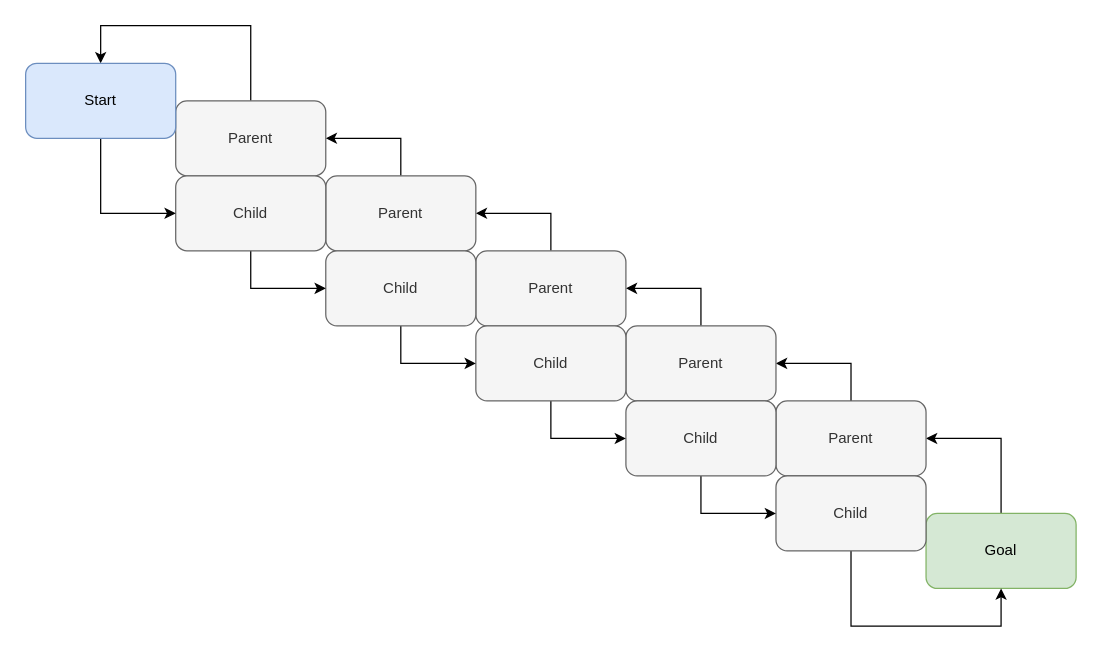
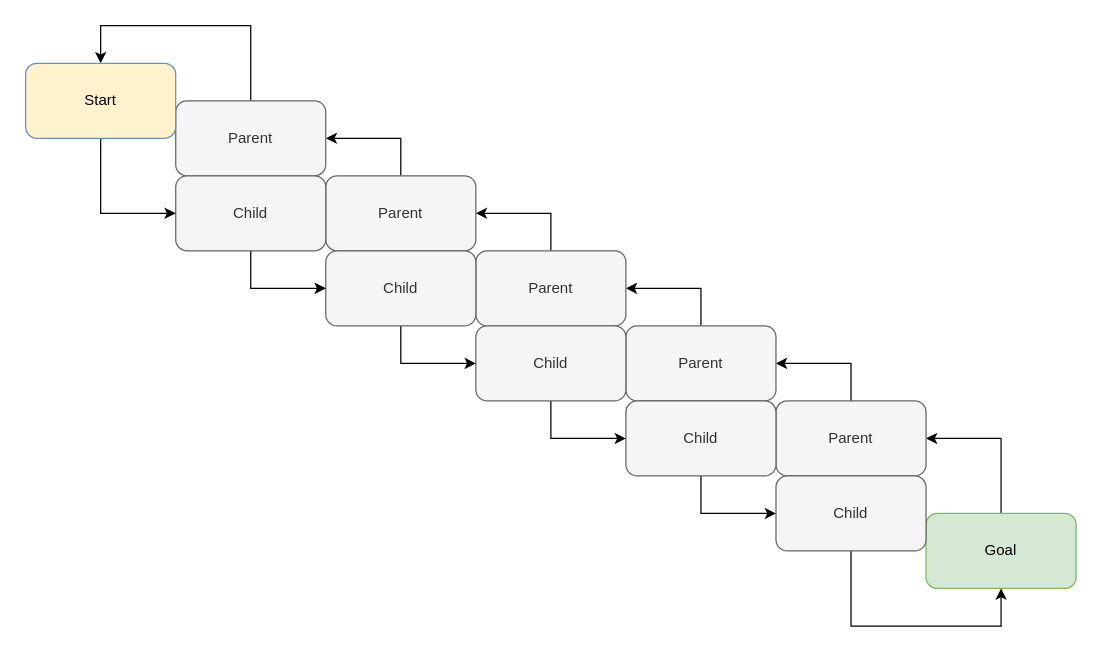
node "Start": fillcolor #dae8fc -> #fff2cc
